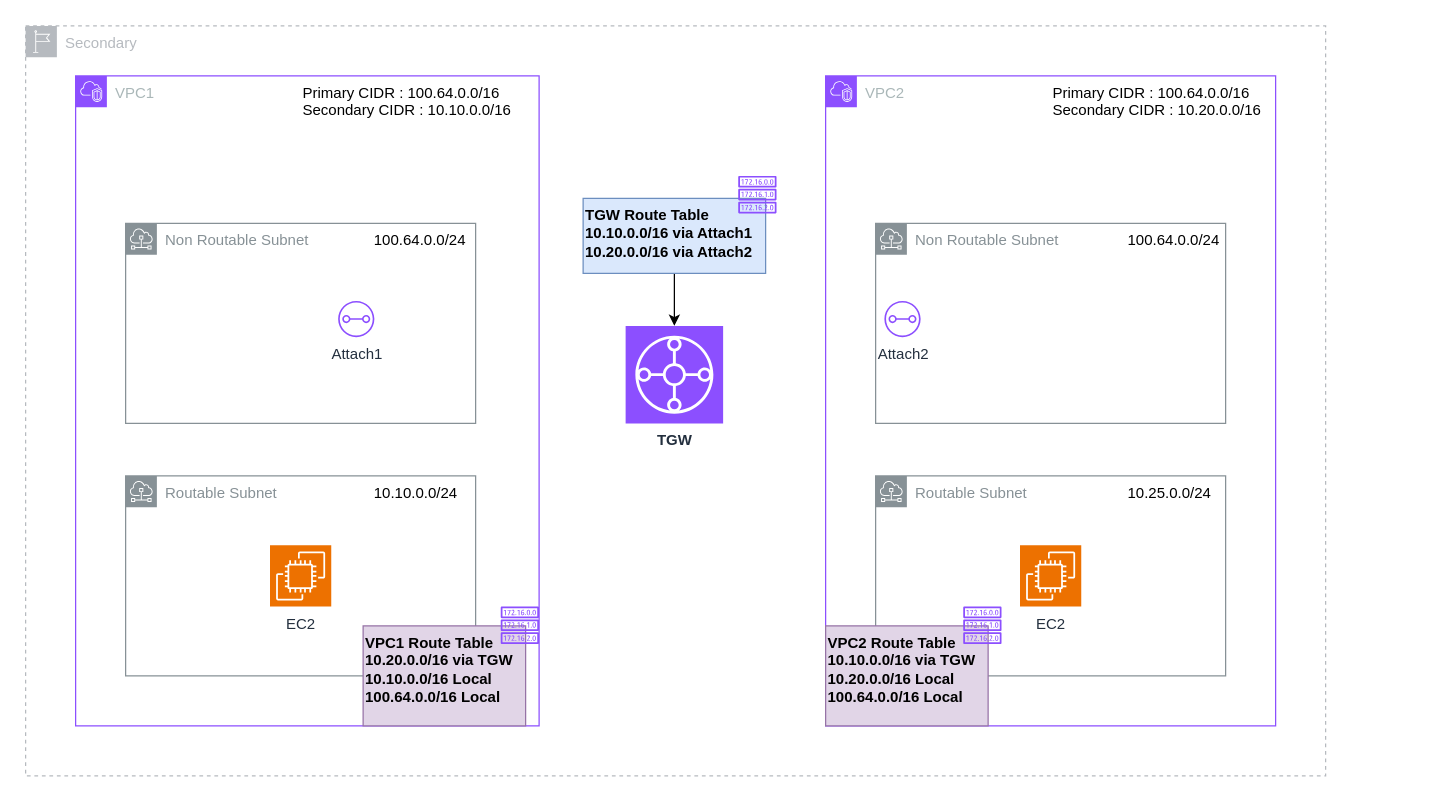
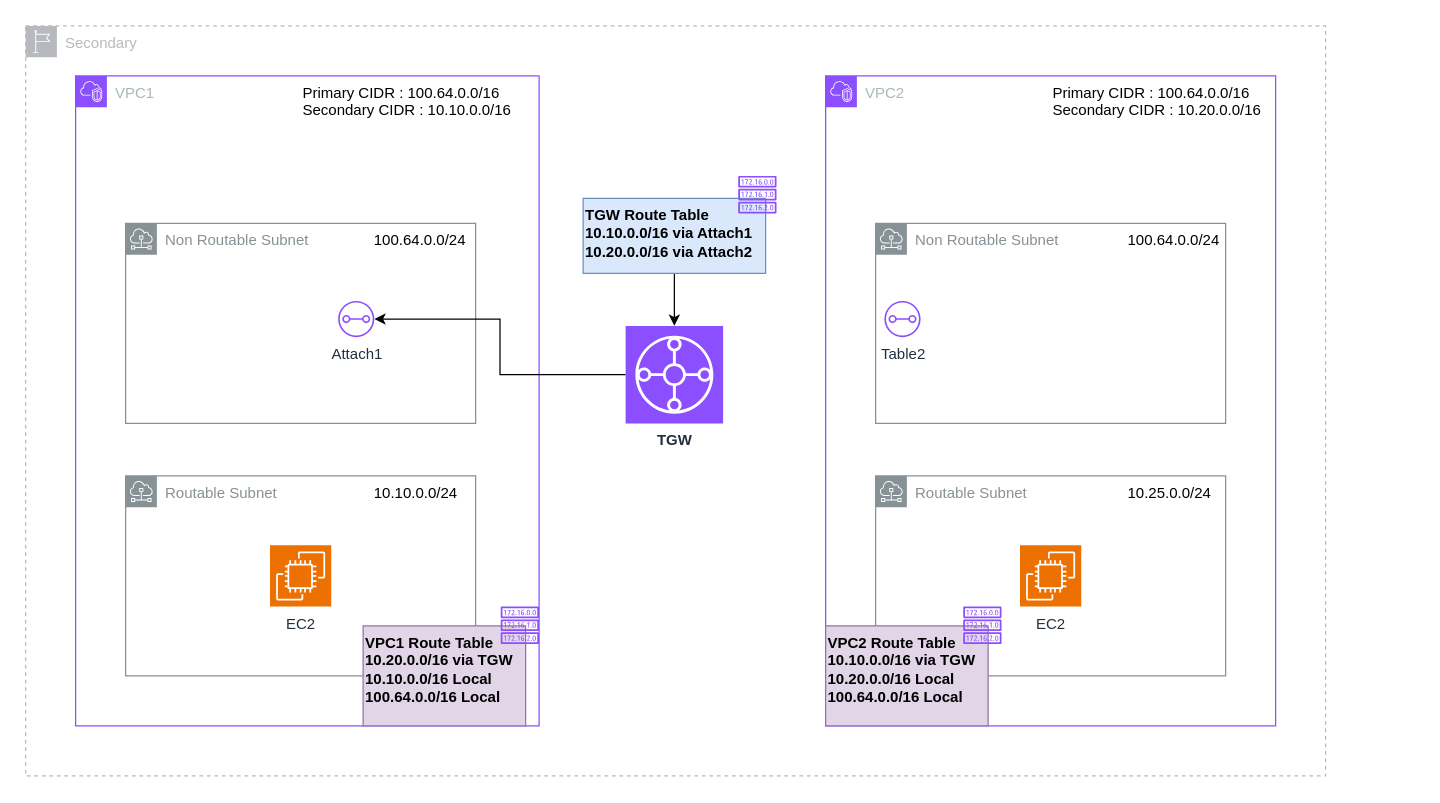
edge "TGW" -> "Attach1": added
node "Attach2": label "Attach2" -> "Table2"
